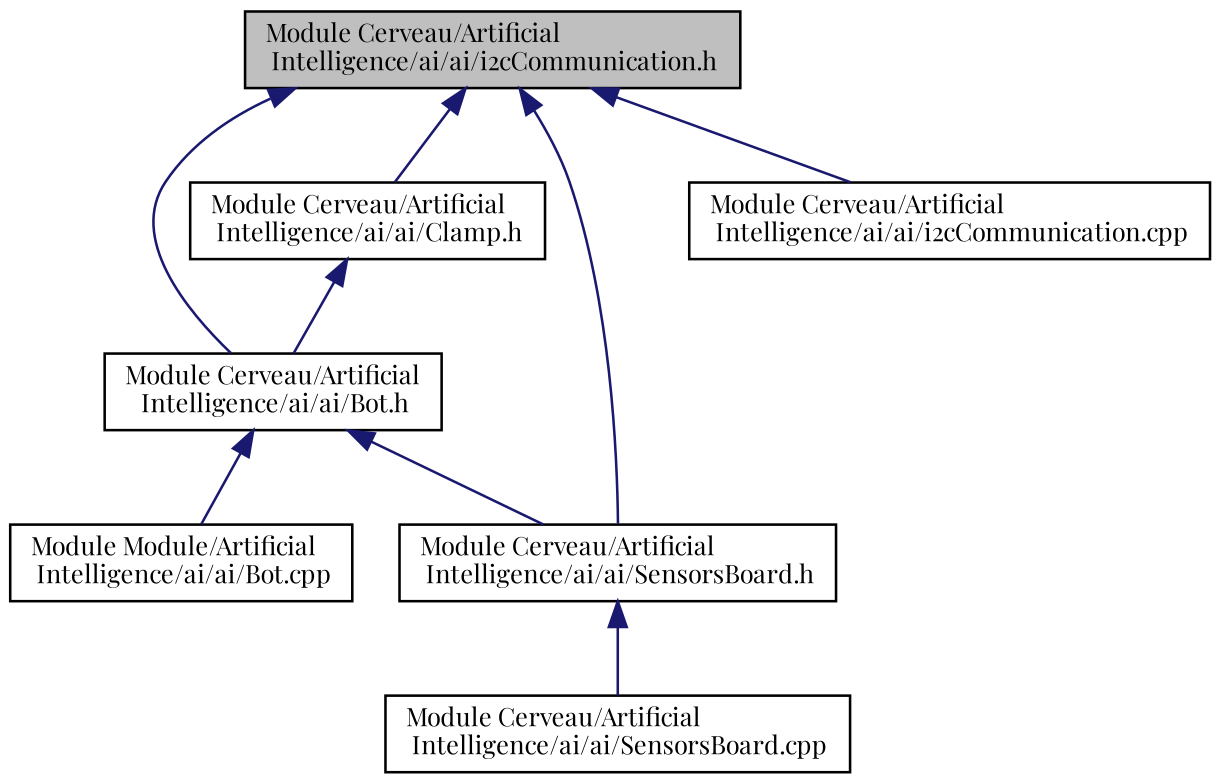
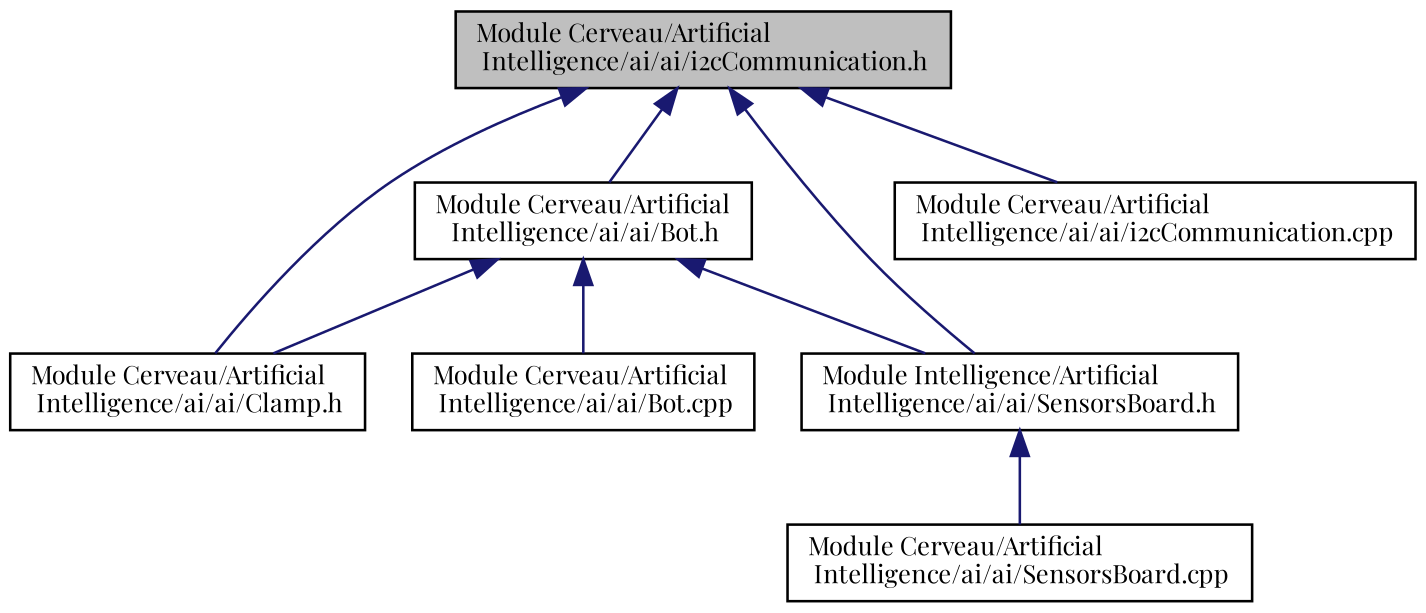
edge "Module Cerveau/Artificial Intelligence/ai/ai/Bot.h" -> "Module Cerveau/Artificial Intelligence/ai/ai/Clamp.h": reversed
node "Module Module/Artificial Intelligence/ai/ai/Bot.cpp": label "Module Module/Artificial Intelligence/ai/ai/Bot.cpp" -> "Module Cerveau/Artificial Intelligence/ai/ai/Bot.cpp"
node "Module Cerveau/Artificial Intelligence/ai/ai/SensorsBoard.h": label "Module Cerveau/Artificial Intelligence/ai/ai/SensorsBoard.h" -> "Module Intelligence/Artificial Intelligence/ai/ai/SensorsBoard.h"
